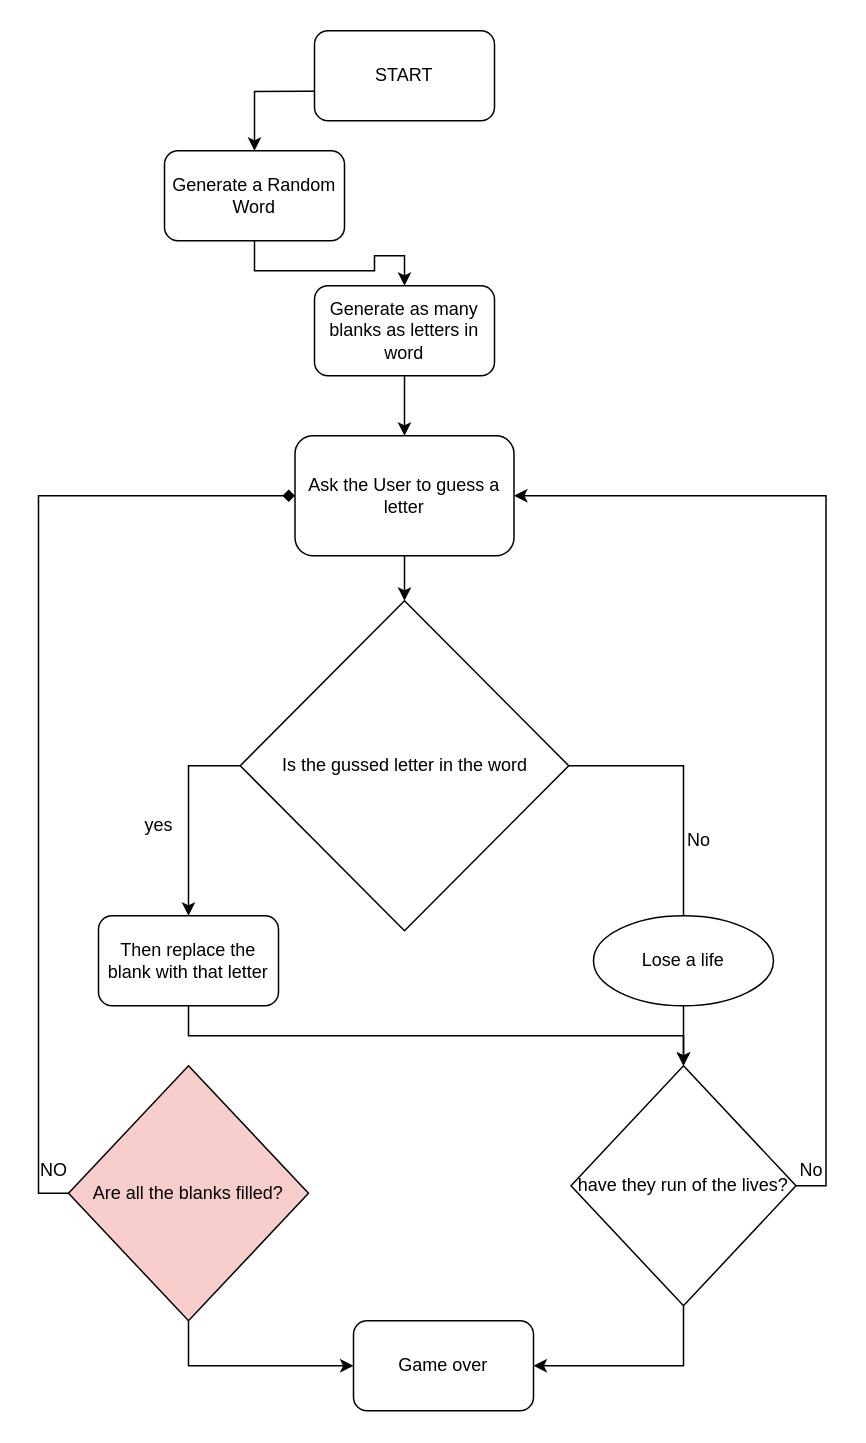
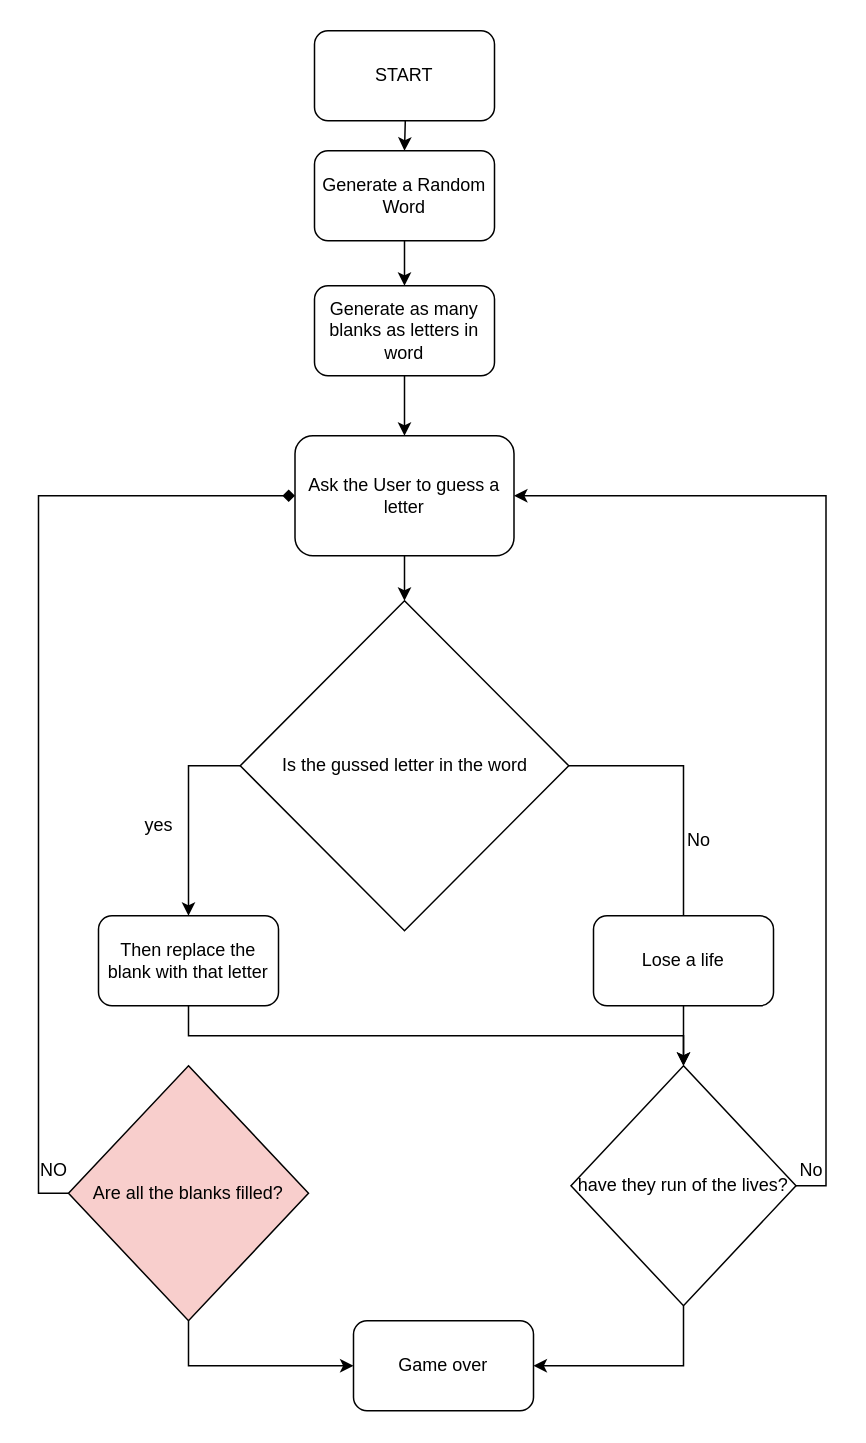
node "Generate a Random Word": moved (254, 196) -> (404, 196)
node "Lose a life": shape ellipse -> rounded rectangle
